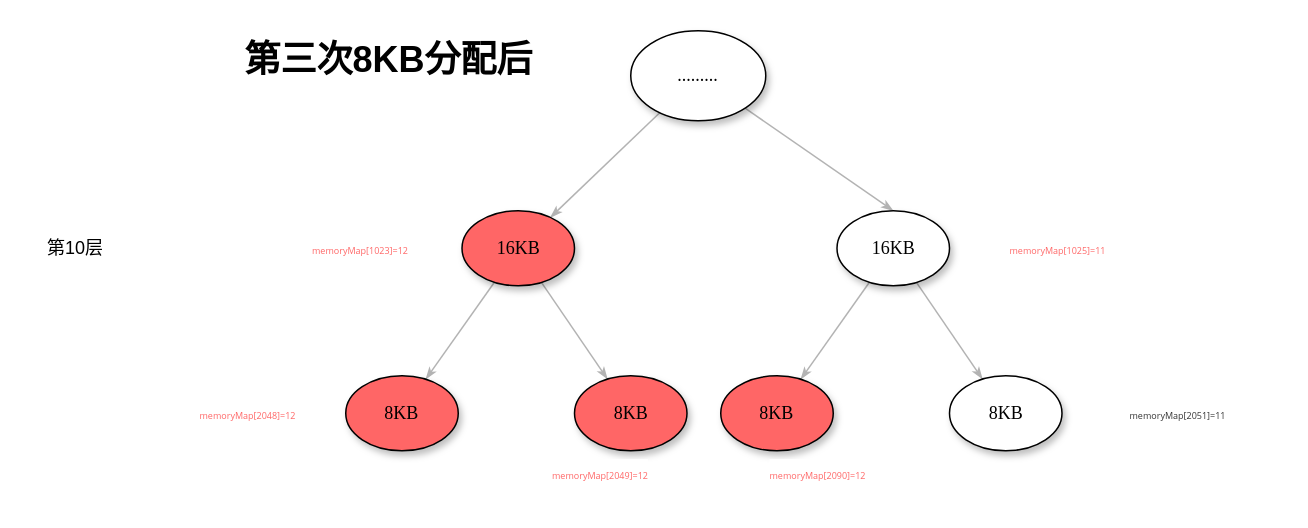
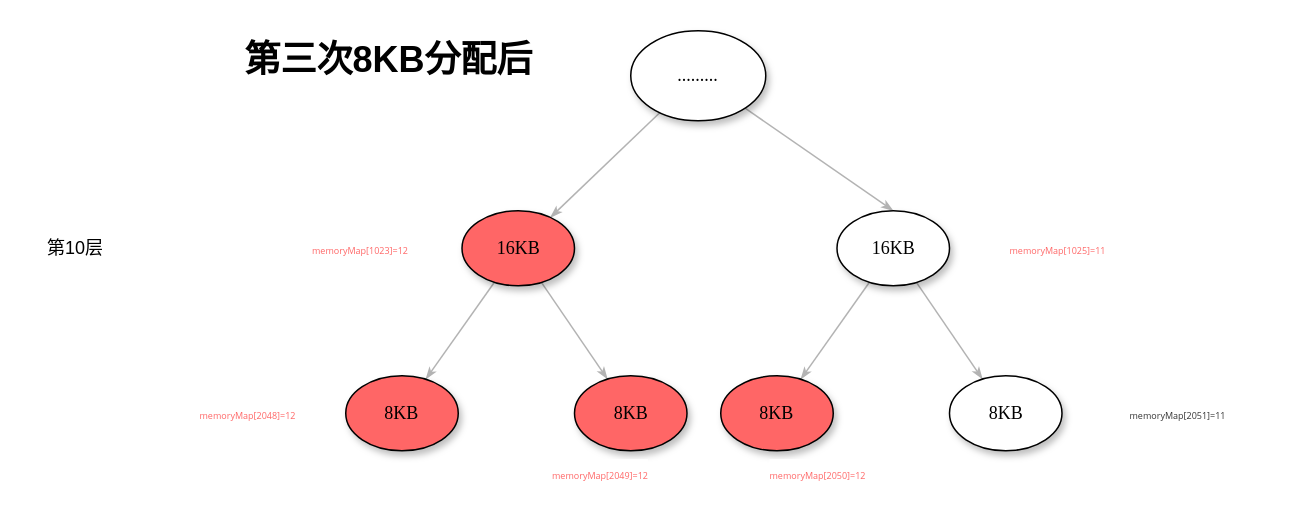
node "memoryMap[2090]=12": label "memoryMap[2090]=12" -> "memoryMap[2050]=12"
